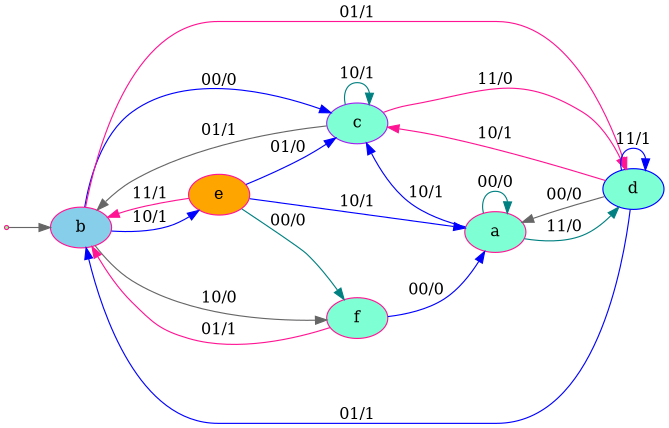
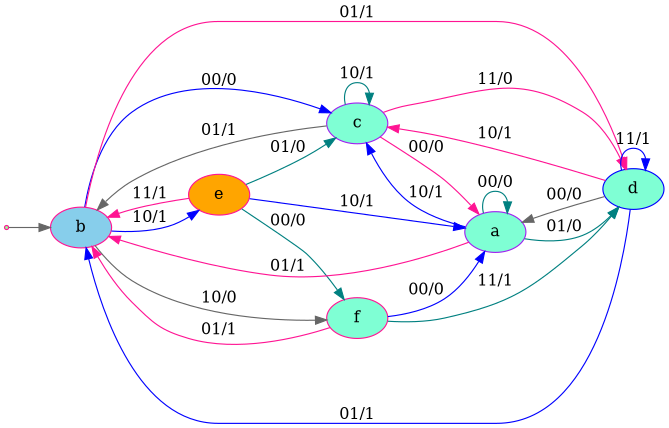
edge "e" -> "c": color blue -> teal
edge "c" -> "a": added, label "00/0"
edge "a" -> "d": label "11/0" -> "01/0"
node "a": color deeppink -> purple
edge "a" -> "b": added, label "01/1"
edge "f" -> "d": added, label "11/1"
